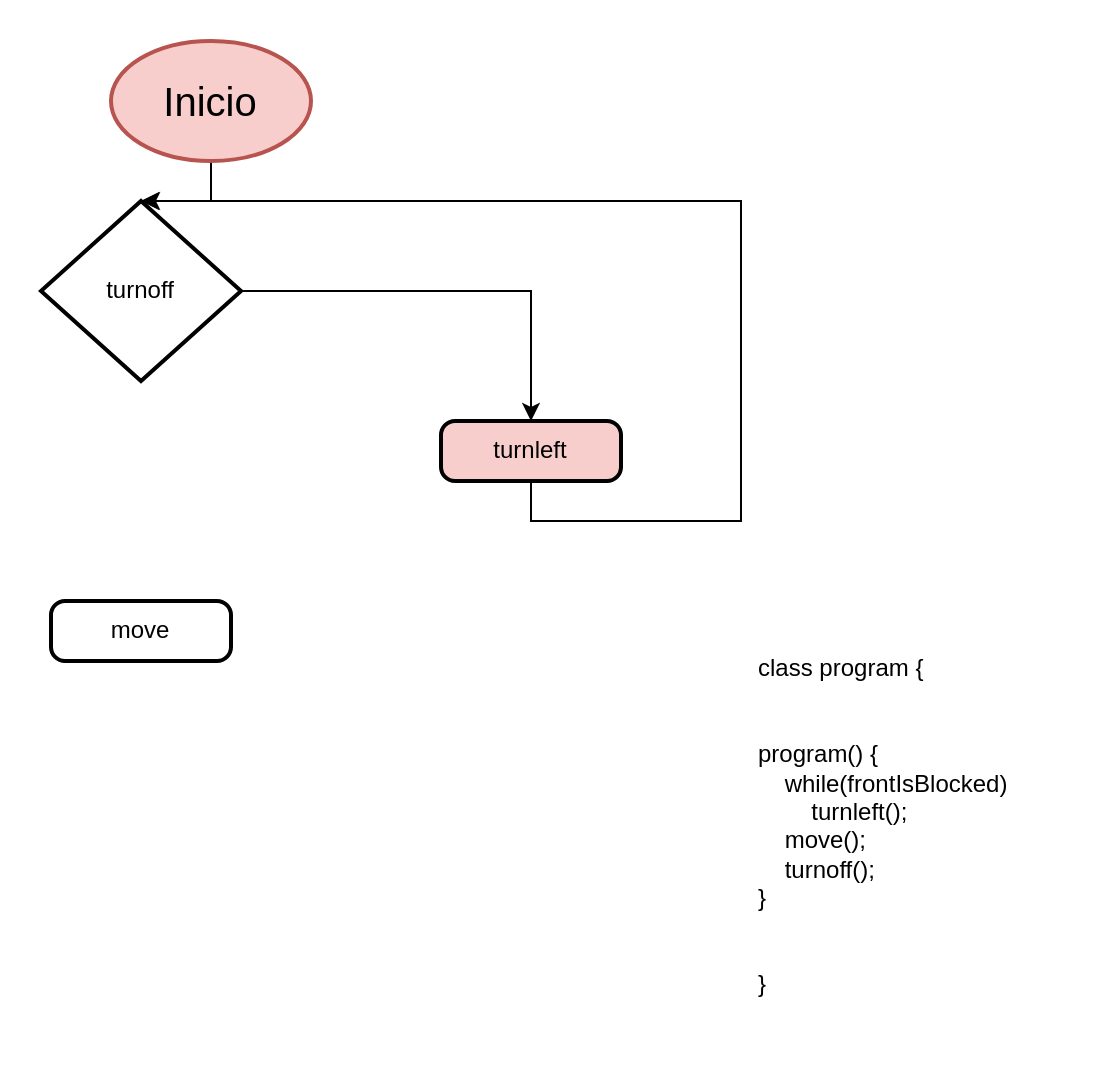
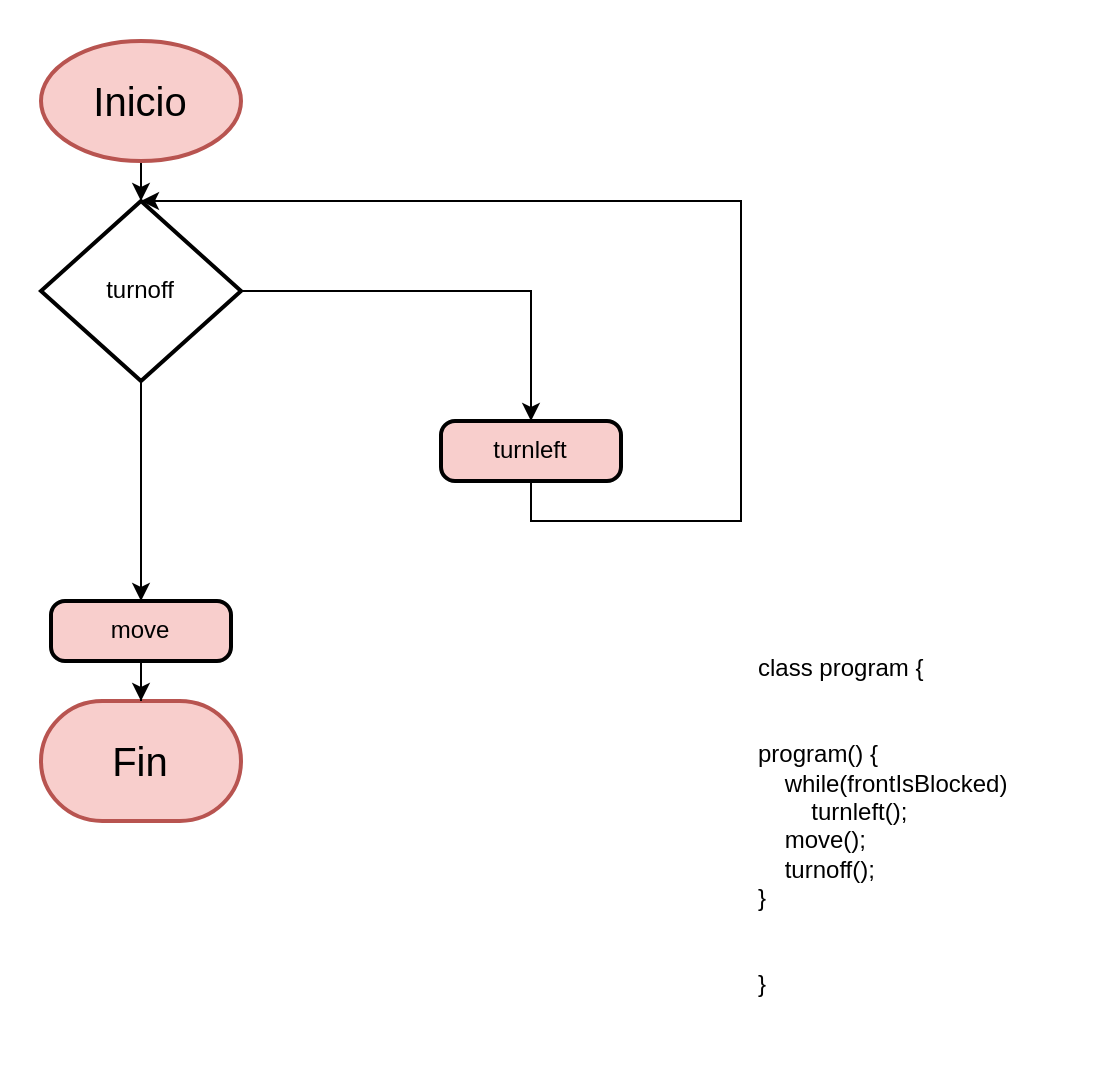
node "Inicio": moved (211, 101) -> (141, 101)
edge "turnoff" -> "move": added
node "move": fillcolor #ffffff -> #f8cecc
edge "move" -> "Fin": added
node "Fin": added
